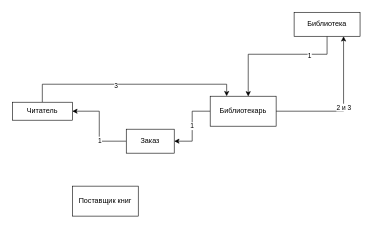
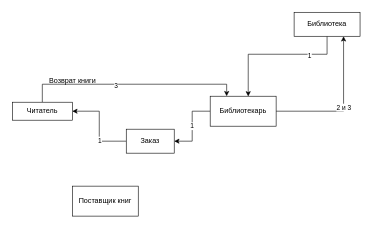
node "Возврат книги": added
